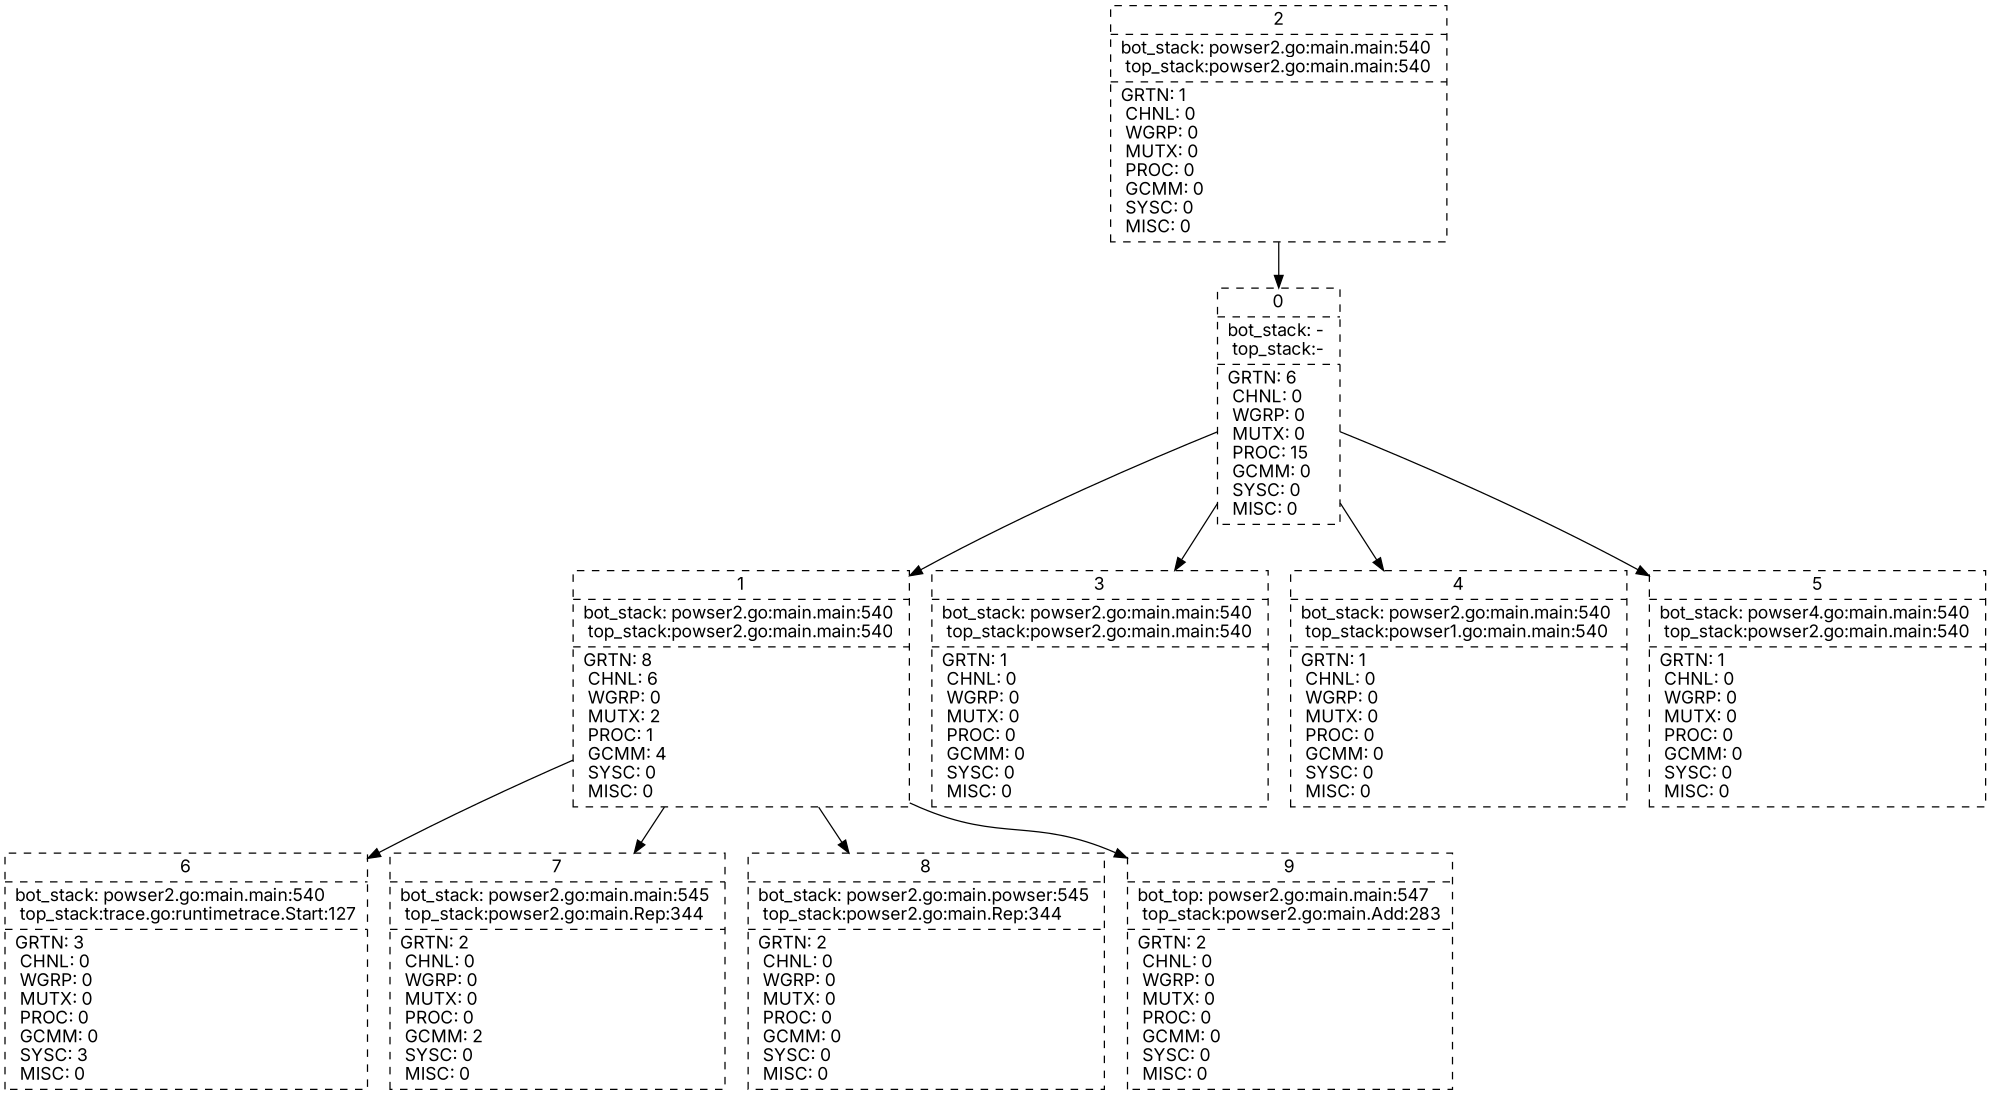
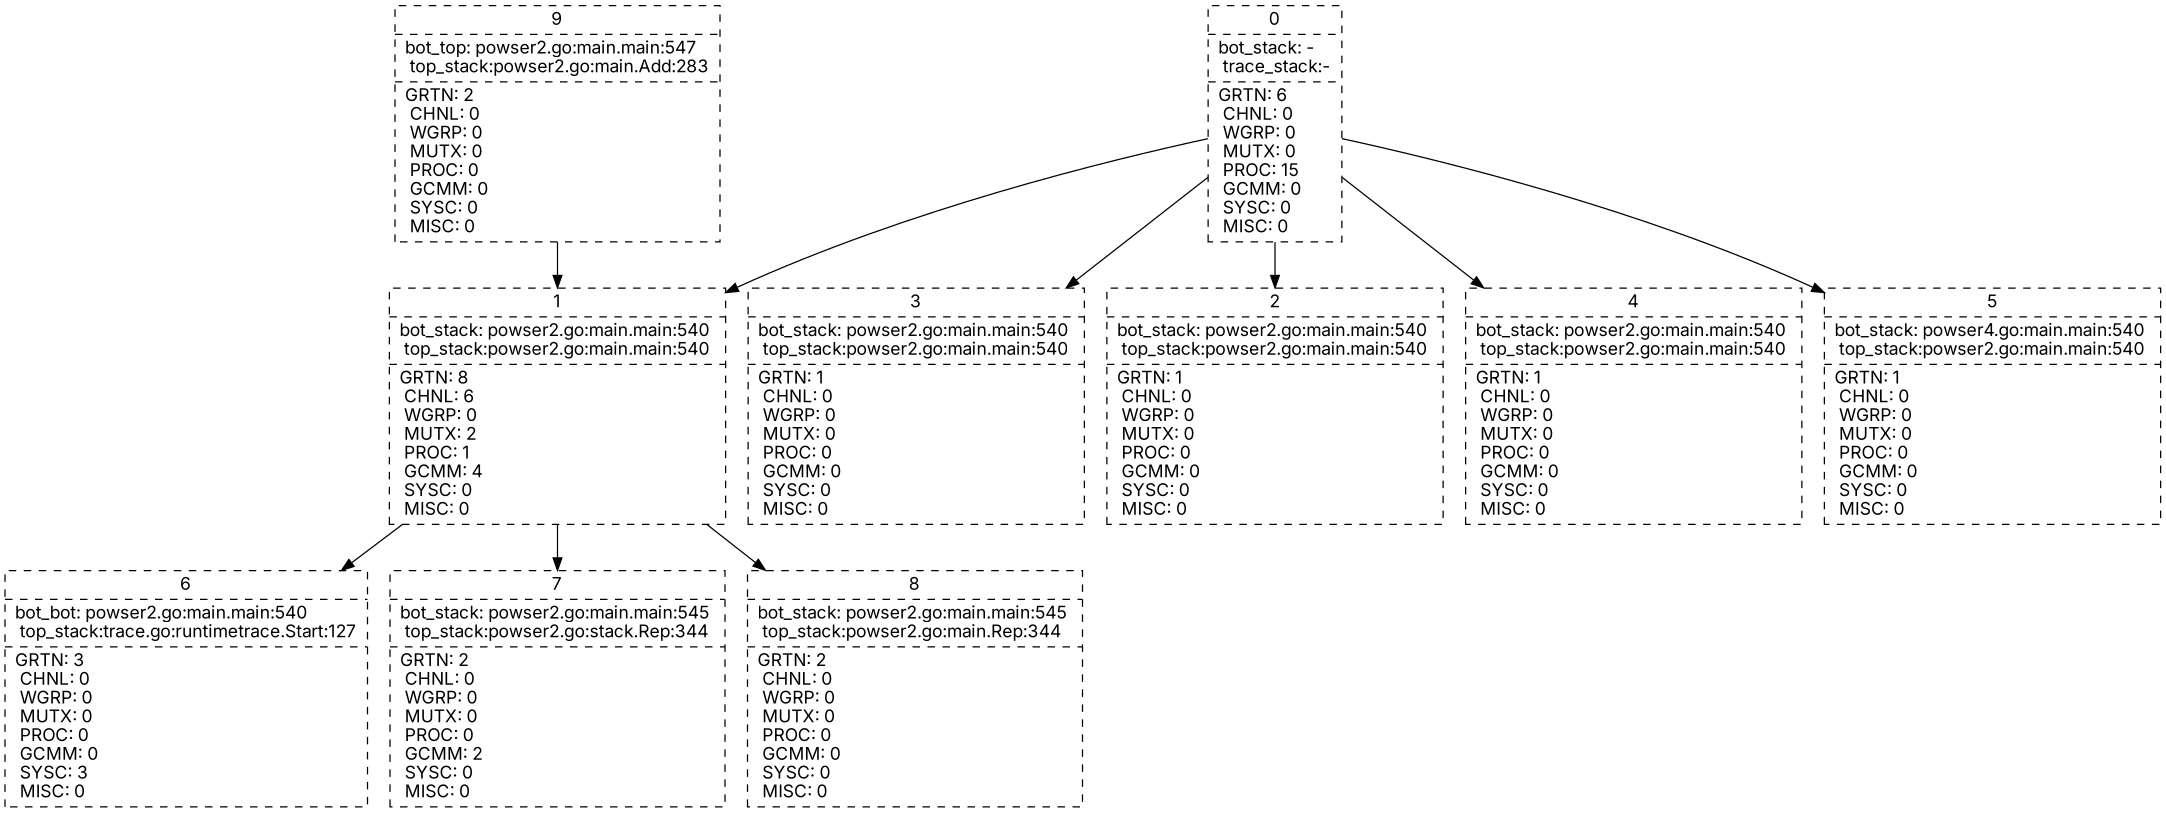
edge "2" -> "0": reversed
node "0": text "top_stack:-" -> "trace_stack:-"
node "4": text "top_stack:powser1.go:main.main:540" -> "top_stack:powser2.go:main.main:540"
edge "1" -> "9": reversed
node "6": text "bot_stack: powser2.go:main.main:540" -> "bot_bot: powser2.go:main.main:540"
node "8": text "bot_stack: powser2.go:main.powser:545" -> "bot_stack: powser2.go:main.main:545"
node "7": text "top_stack:powser2.go:main.Rep:344" -> "top_stack:powser2.go:stack.Rep:344"
